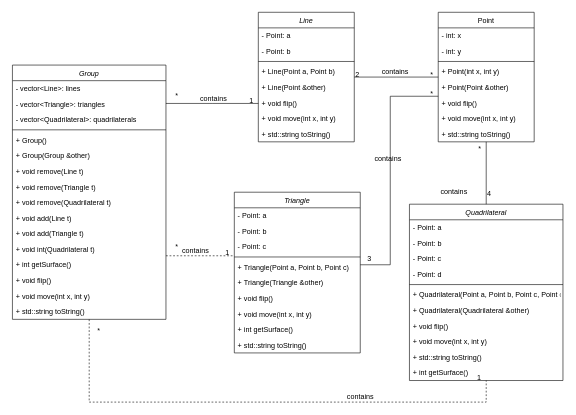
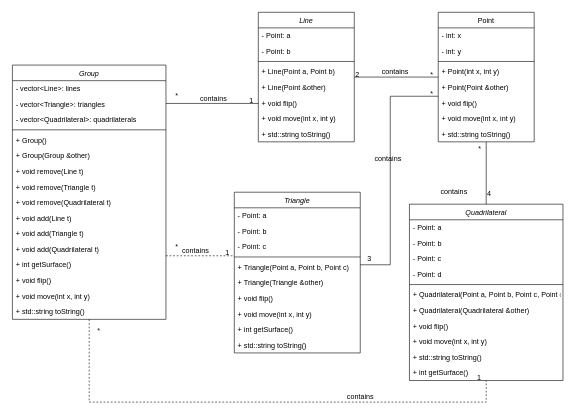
node "+ void int(Quadrilateral t)": label "+ void int(Quadrilateral t)" -> "+ void add(Quadrilateral t)"
